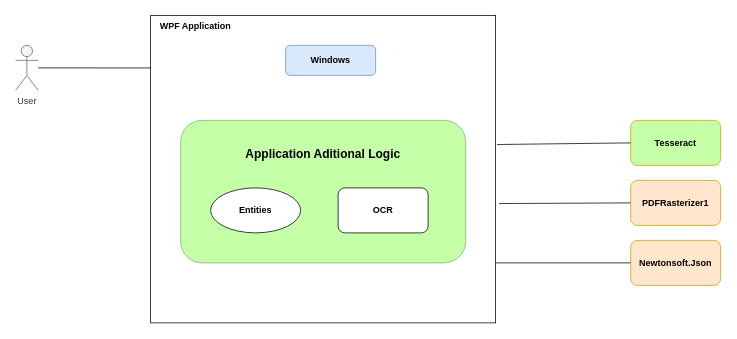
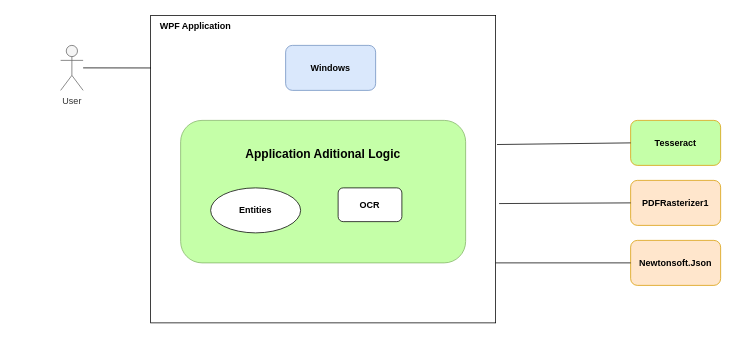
node "Windows": size 90x30 -> 90x45
node "User": moved (27, 68) -> (72, 68)
node "OCR": size 90x45 -> 64x34
